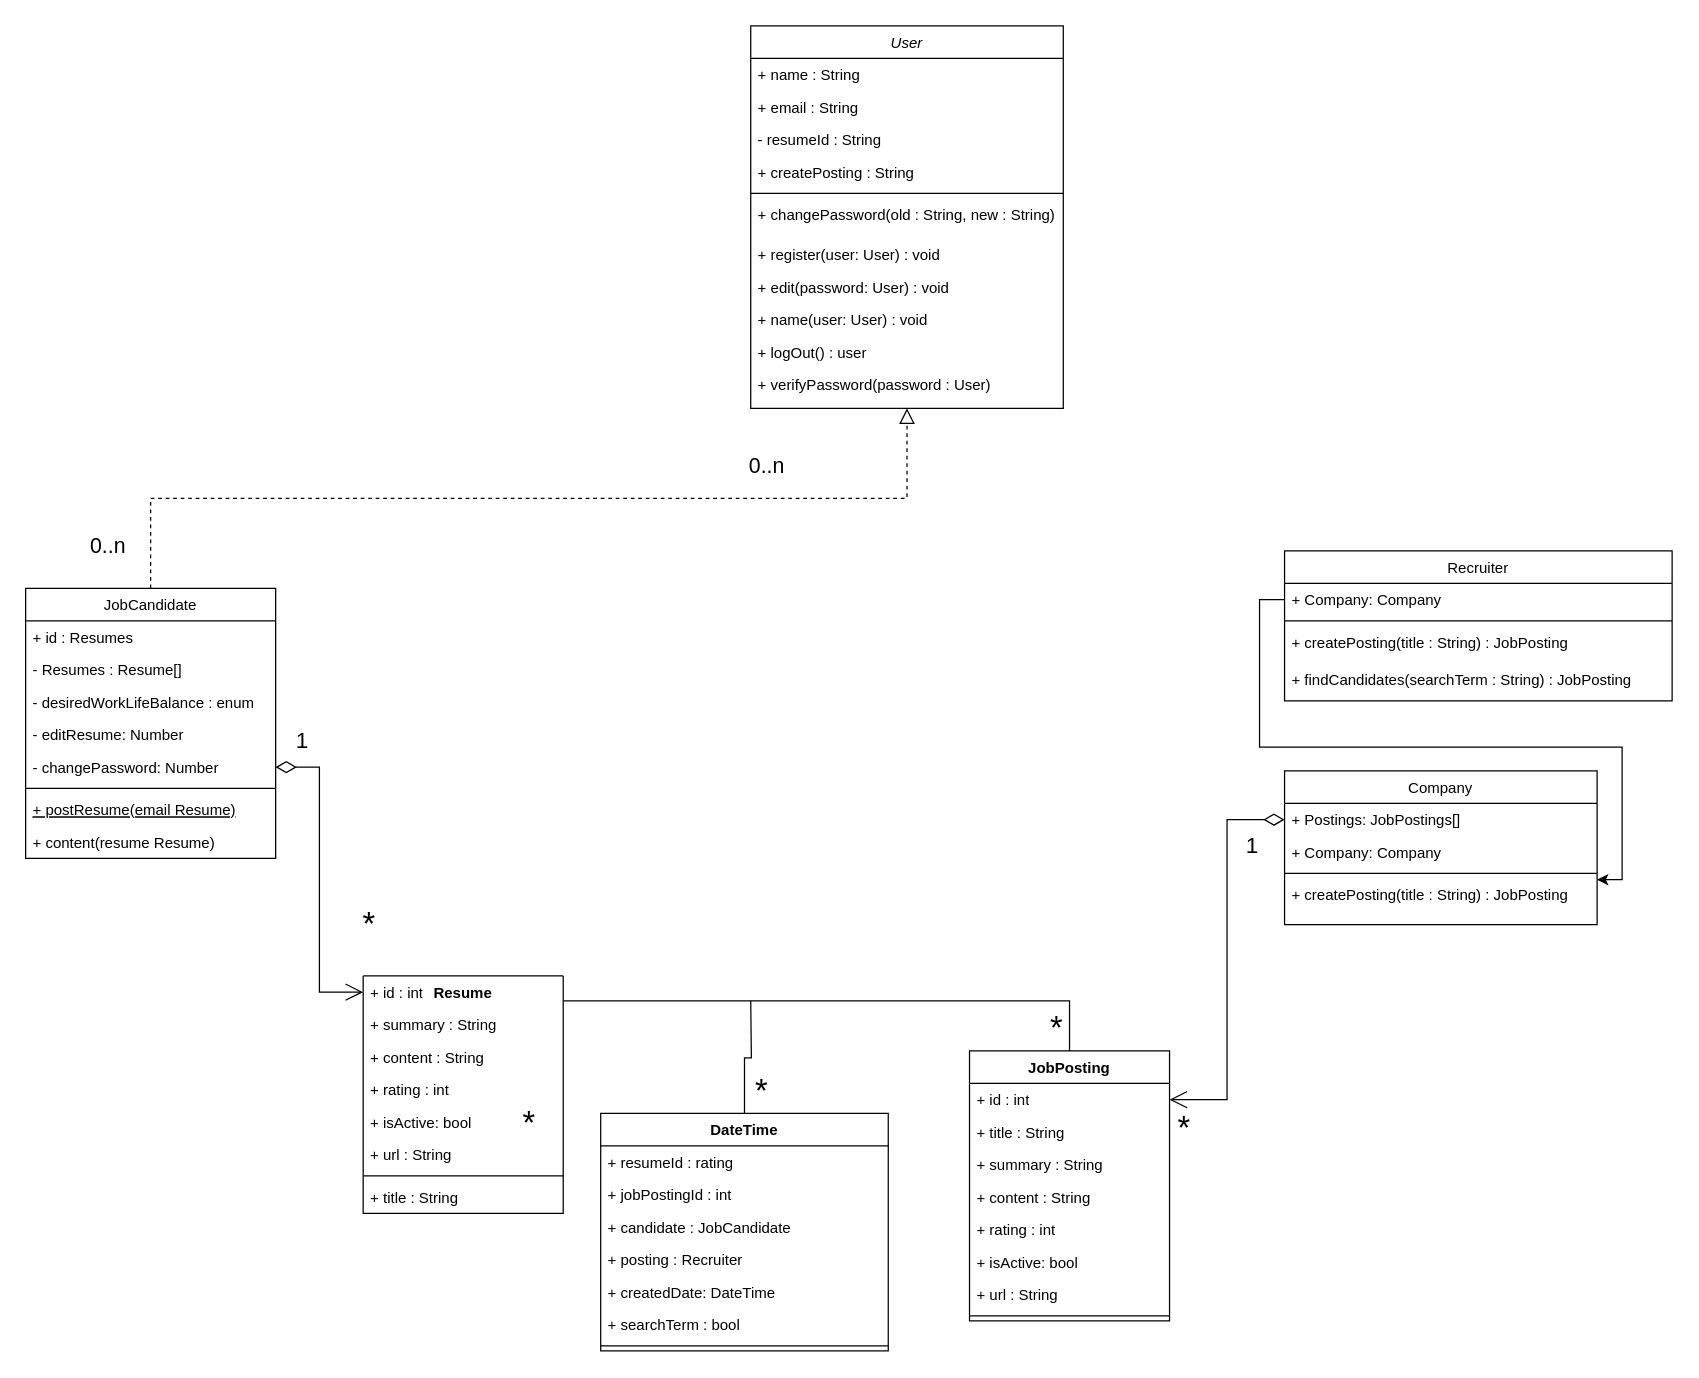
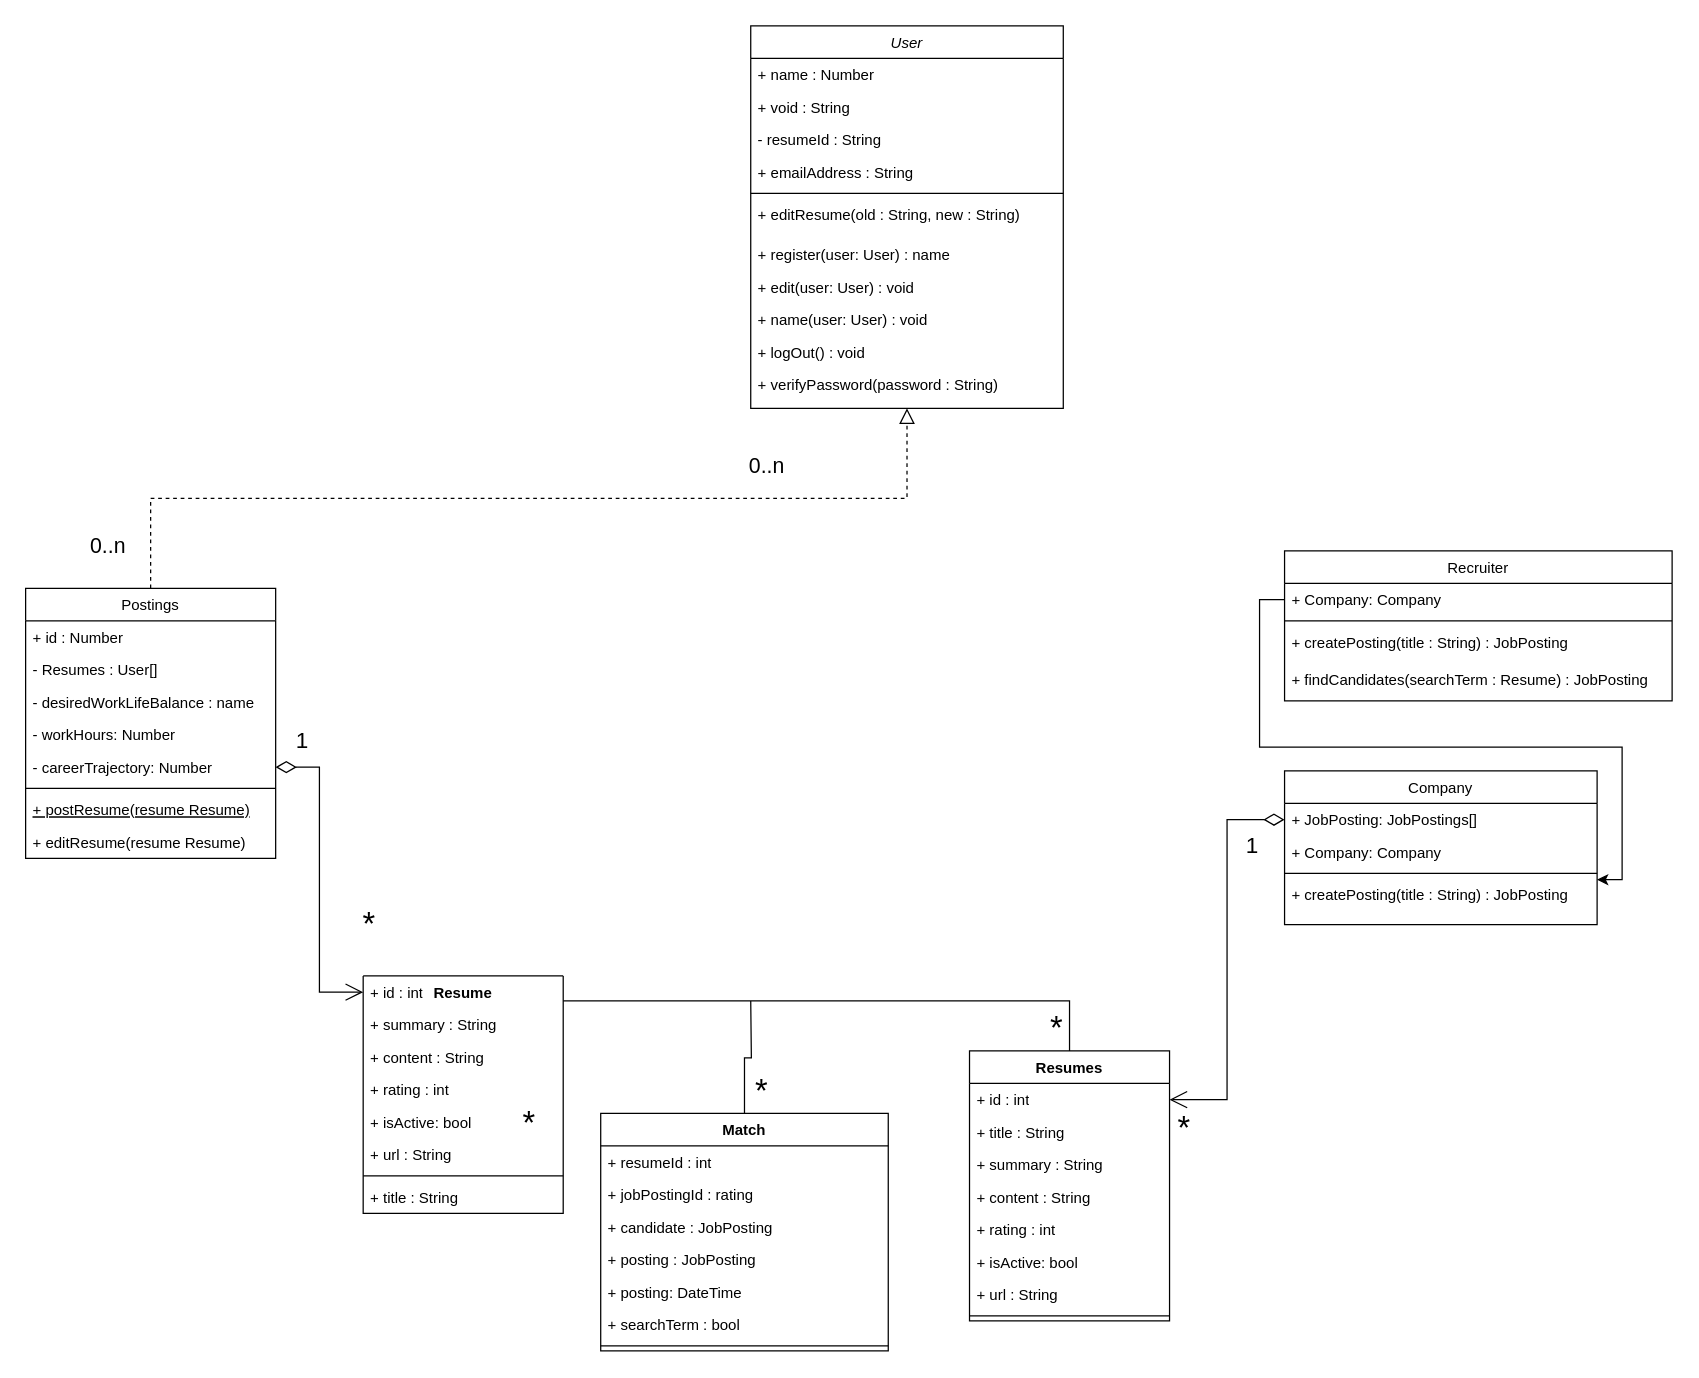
node "+ name : String": label "+ name : String" -> "+ name : Number"
node "+ email : String": label "+ email : String" -> "+ void : String"
node "+ createPosting : String": label "+ createPosting : String" -> "+ emailAddress : String"
node "+ changePassword(old : String, new : String)": label "+ changePassword(old : String, new : String)" -> "+ editResume(old : String, new : String)"
node "+ register(user: User) : void": label "+ register(user: User) : void" -> "+ register(user: User) : name"
node "+ edit(password: User) : void": label "+ edit(password: User) : void" -> "+ edit(user: User) : void"
node "+ logOut() : user": label "+ logOut() : user" -> "+ logOut() : void"
node "+ verifyPassword(password : User)": label "+ verifyPassword(password : User)" -> "+ verifyPassword(password : String)"
node "JobCandidate": label "JobCandidate" -> "Postings"
node "+ id : Resumes": label "+ id : Resumes" -> "+ id : Number"
node "- Resumes : Resume[]": label "- Resumes : Resume[]" -> "- Resumes : User[]"
node "+ findCandidates(searchTerm : String) : JobPosting": label "+ findCandidates(searchTerm : String) : JobPosting" -> "+ findCandidates(searchTerm : Resume) : JobPosting"
node "- desiredWorkLifeBalance : enum": label "- desiredWorkLifeBalance : enum" -> "- desiredWorkLifeBalance : name"
node "- editResume: Number": label "- editResume: Number" -> "- workHours: Number"
node "- changePassword: Number": label "- changePassword: Number" -> "- careerTrajectory: Number"
node "+ postResume(email Resume)": label "+ postResume(email Resume)" -> "+ postResume(resume Resume)"
node "+ Postings: JobPostings[]": label "+ Postings: JobPostings[]" -> "+ JobPosting: JobPostings[]"
node "+ content(resume Resume)": label "+ content(resume Resume)" -> "+ editResume(resume Resume)"
node "JobPosting": label "JobPosting" -> "Resumes"
node "DateTime": label "DateTime" -> "Match"
node "+ resumeId : rating": label "+ resumeId : rating" -> "+ resumeId : int"
node "+ jobPostingId : int": label "+ jobPostingId : int" -> "+ jobPostingId : rating"
node "+ candidate : JobCandidate": label "+ candidate : JobCandidate" -> "+ candidate : JobPosting"
node "+ posting : Recruiter": label "+ posting : Recruiter" -> "+ posting : JobPosting"
node "+ createdDate: DateTime": label "+ createdDate: DateTime" -> "+ posting: DateTime"
